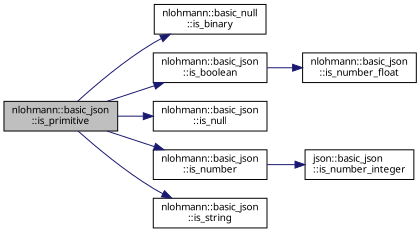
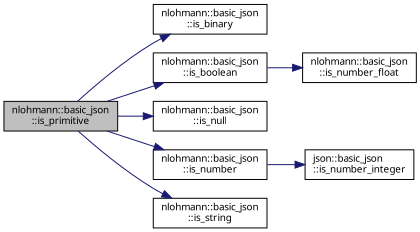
node "nlohmann::basic_null ::is_binary": label "nlohmann::basic_null ::is_binary" -> "nlohmann::basic_json ::is_binary"
